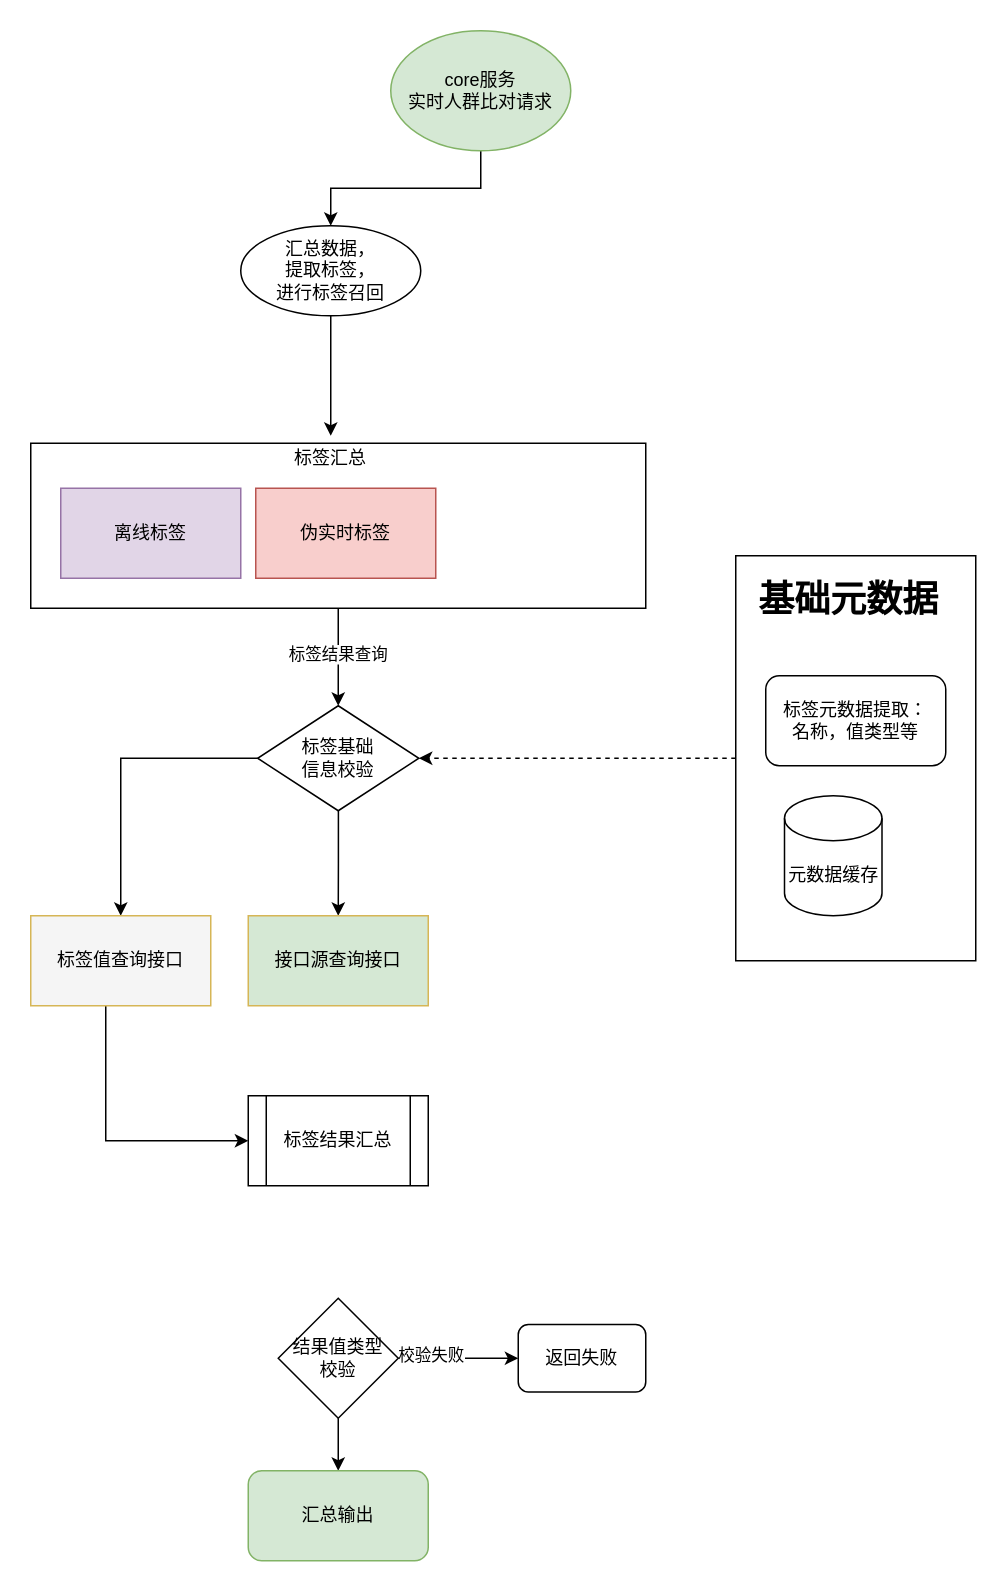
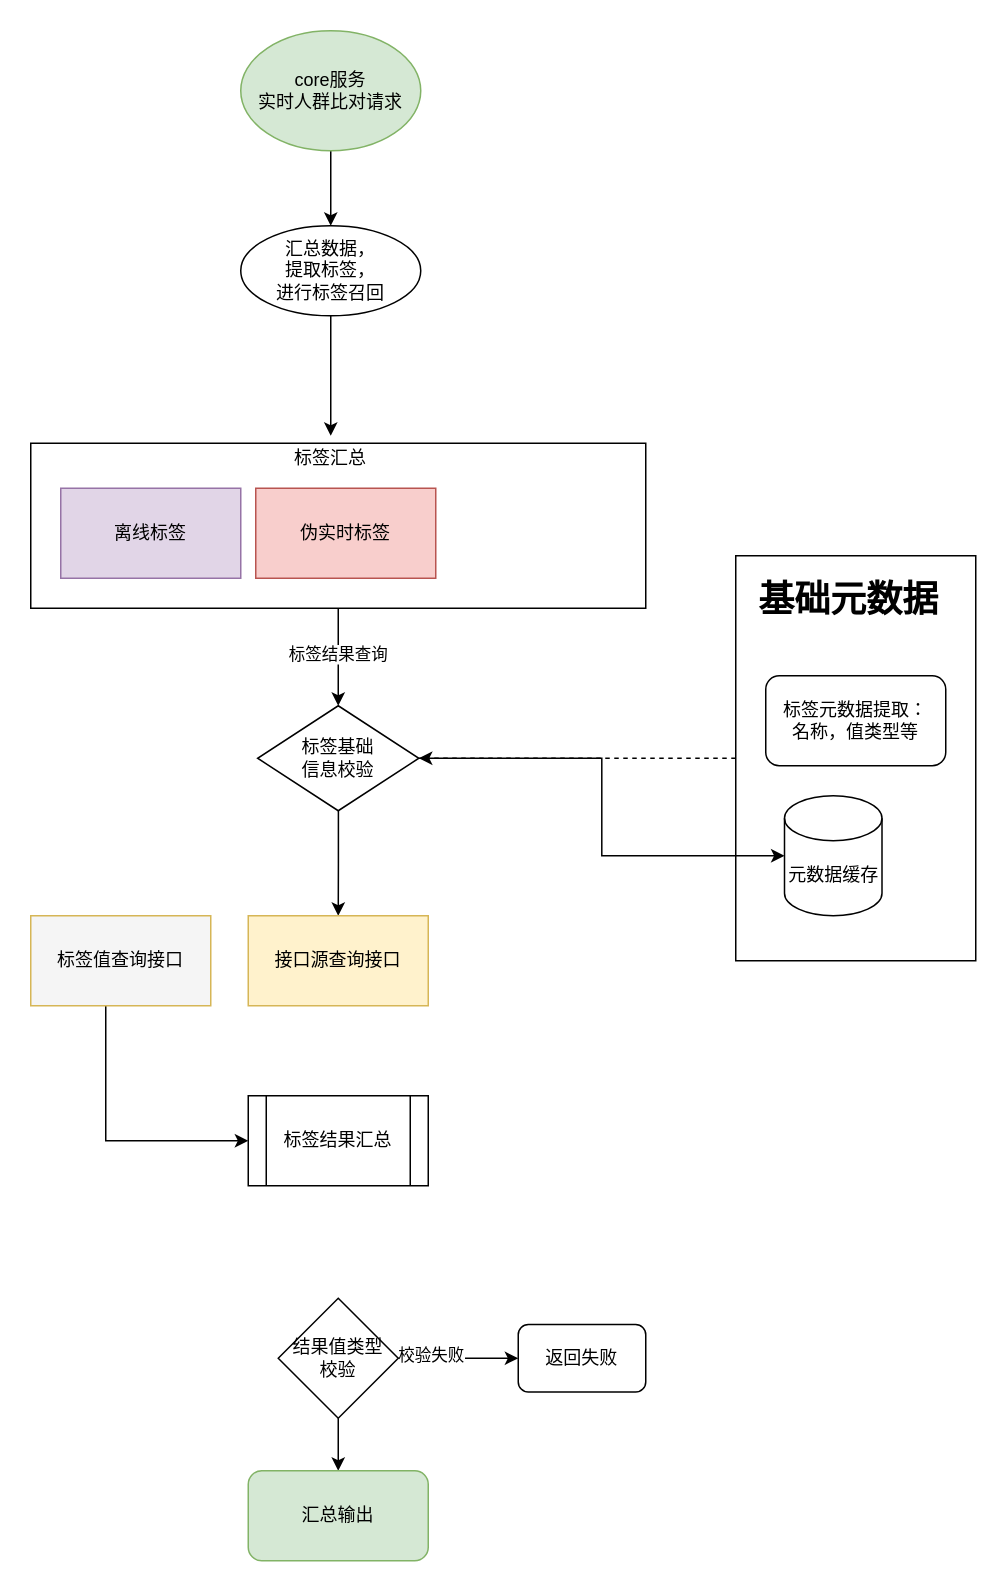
node "core服务 实时人群比对请求": moved (481, 91) -> (331, 91)
edge "标签基础 信息校验" -> "标签值查询接口": now "标签基础 信息校验" -> "元数据缓存"
node "接口源查询接口": fillcolor #d5e8d4 -> #fff2cc
